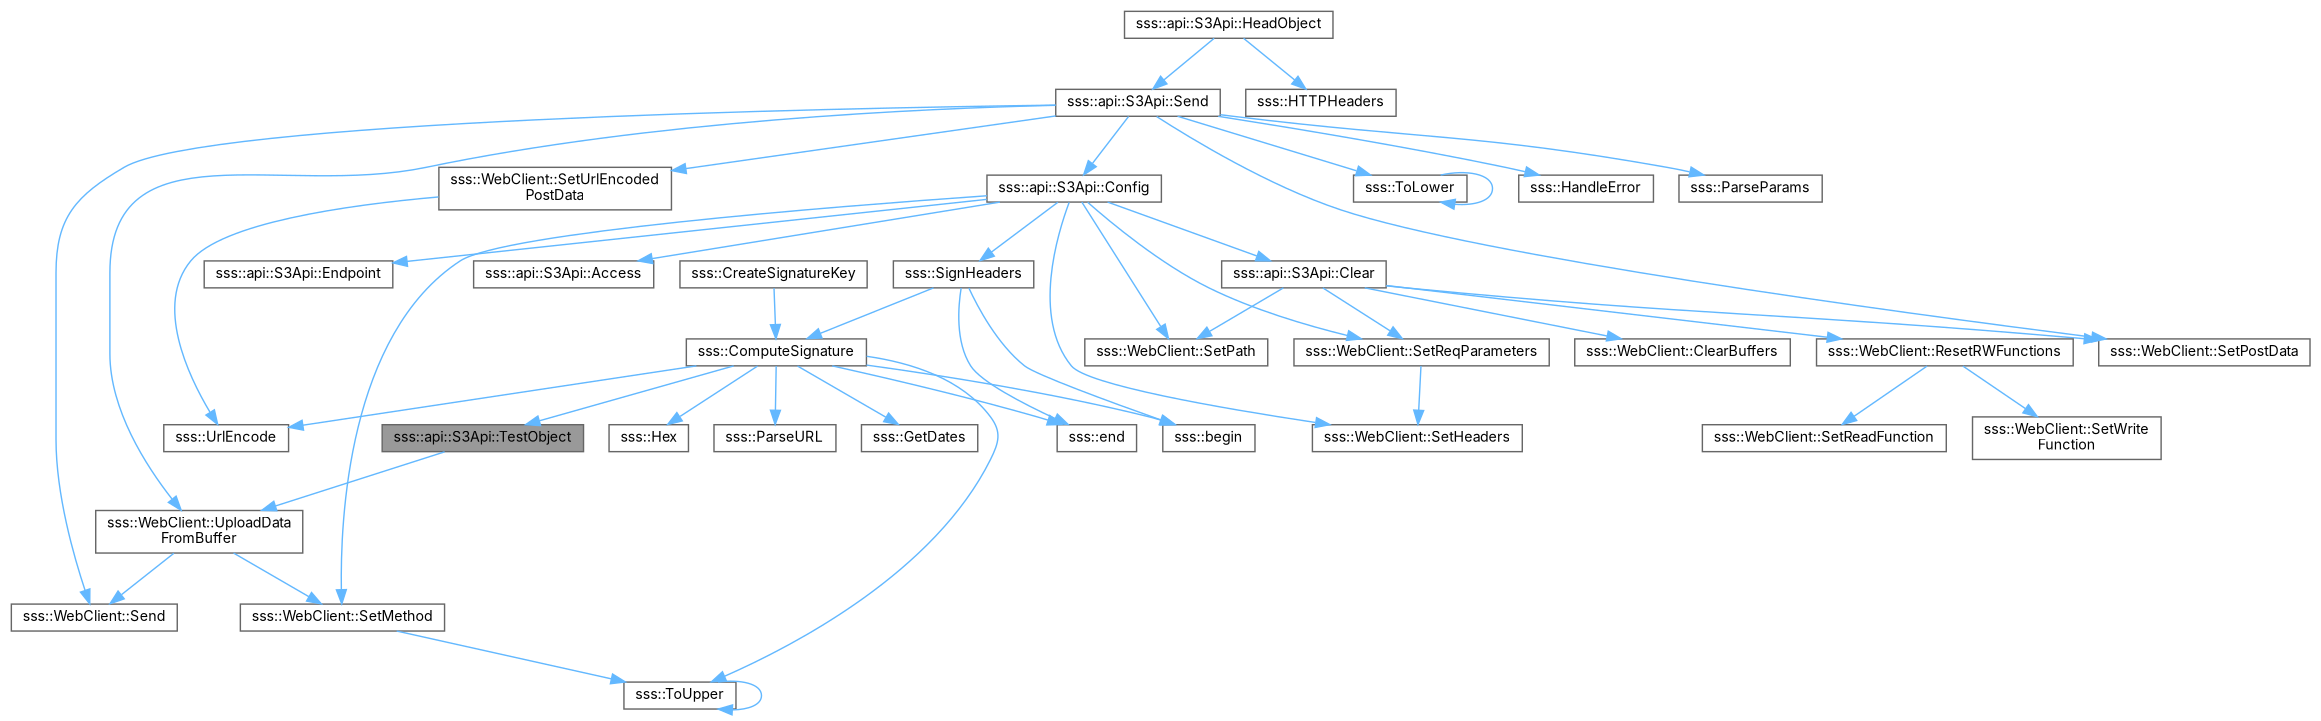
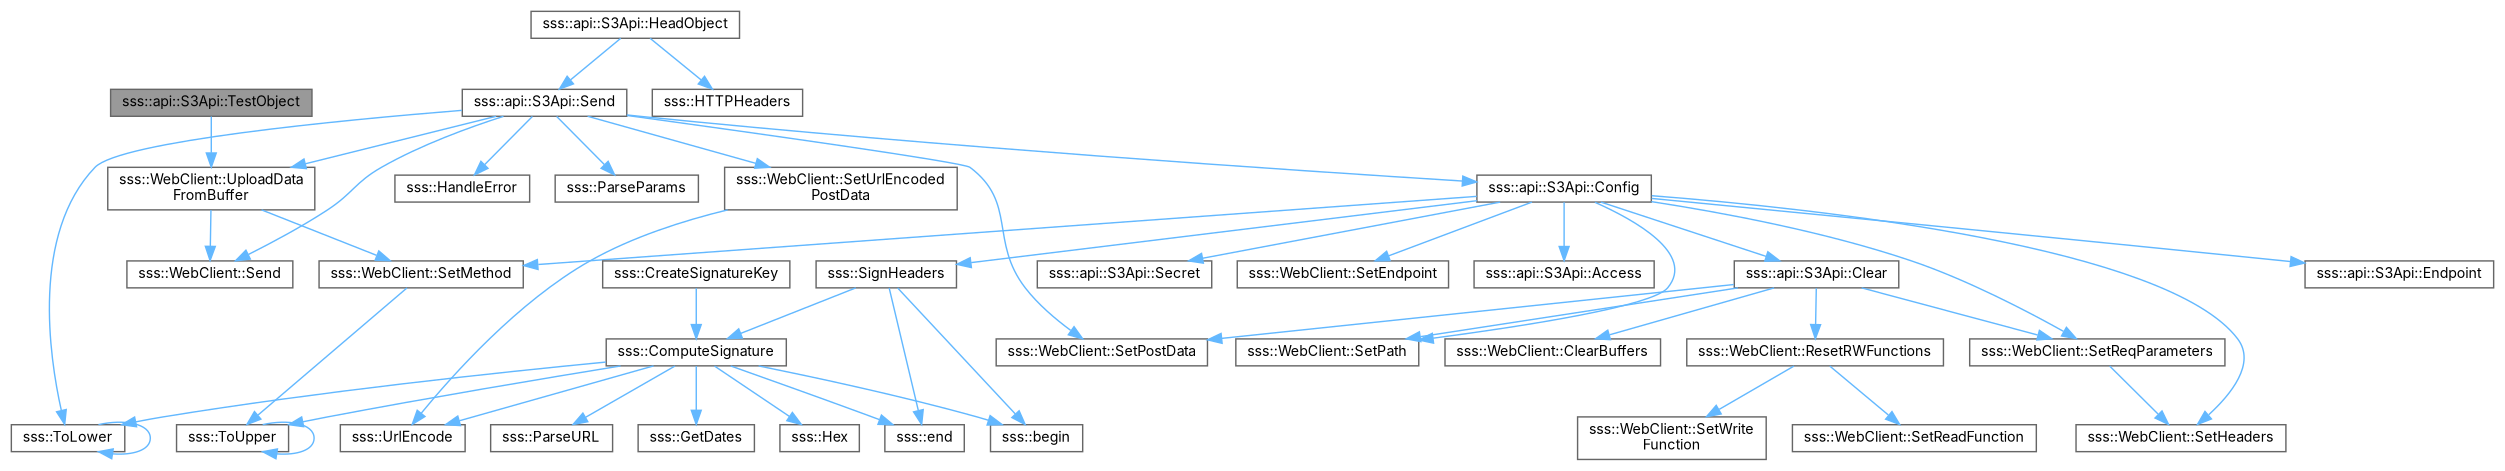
node "sss::api::S3Api::Secret": added
node "sss::WebClient::SetEndpoint": added
edge "sss::ComputeSignature" -> "sss::api::S3Api::TestObject": now "sss::ComputeSignature" -> "sss::ToLower"
